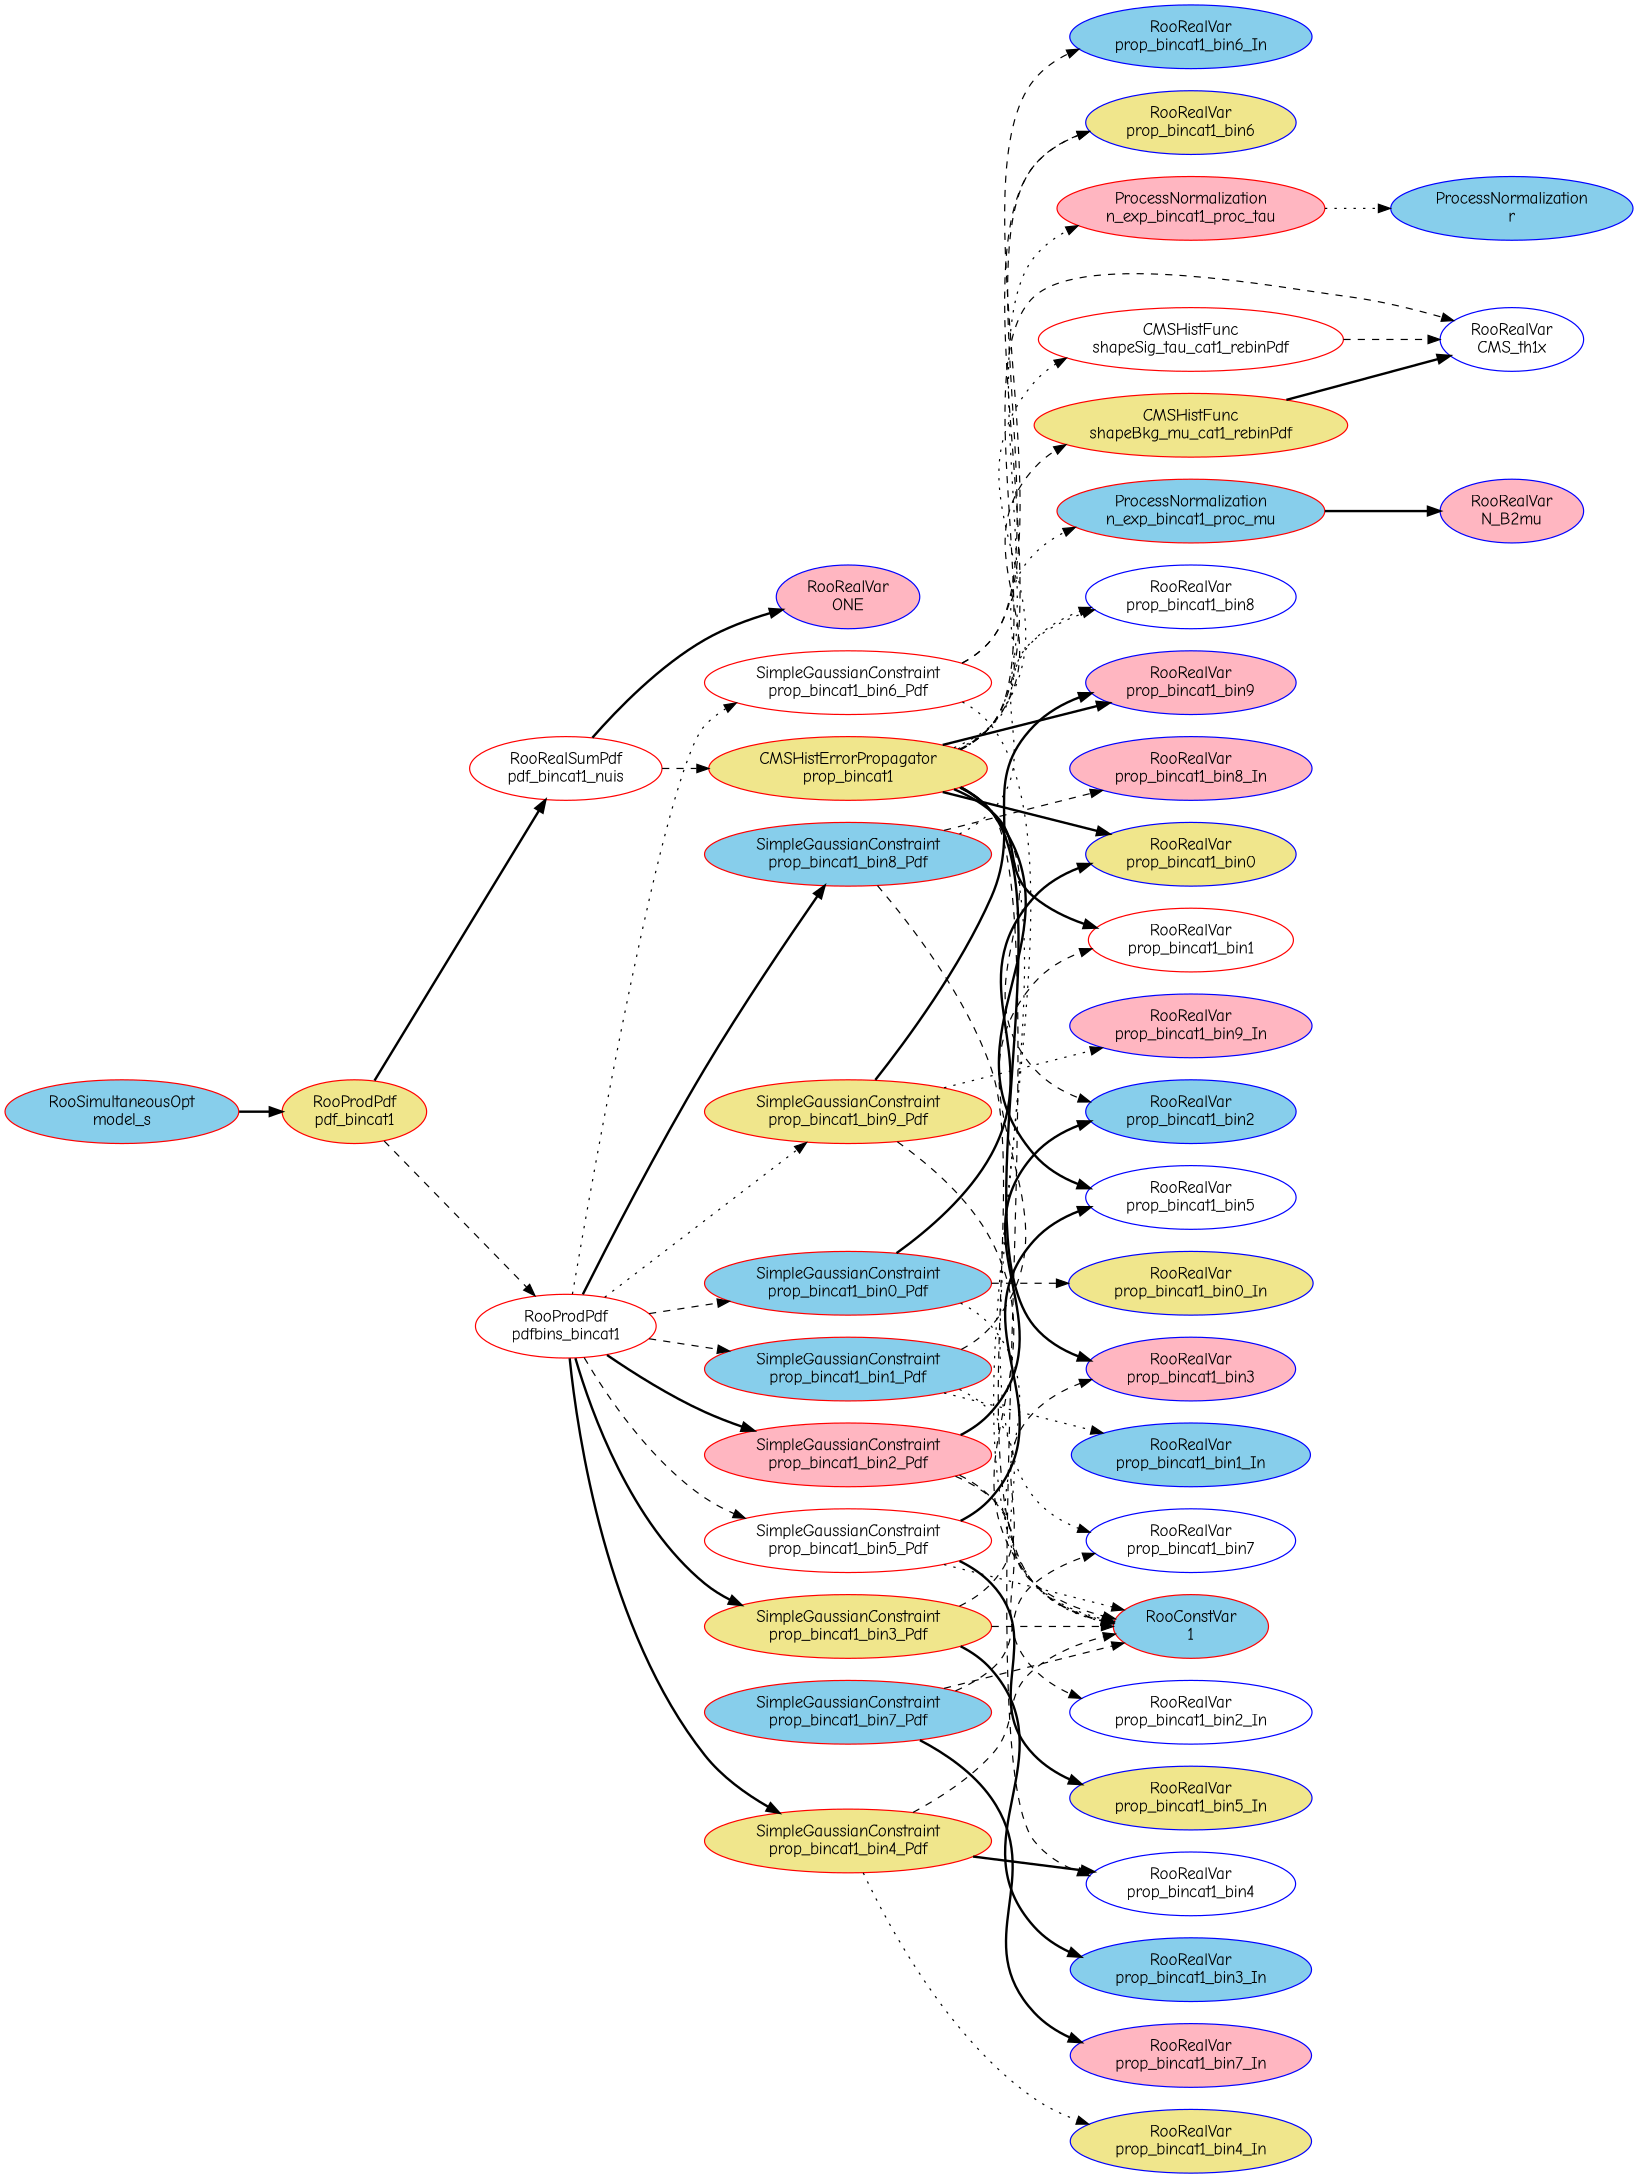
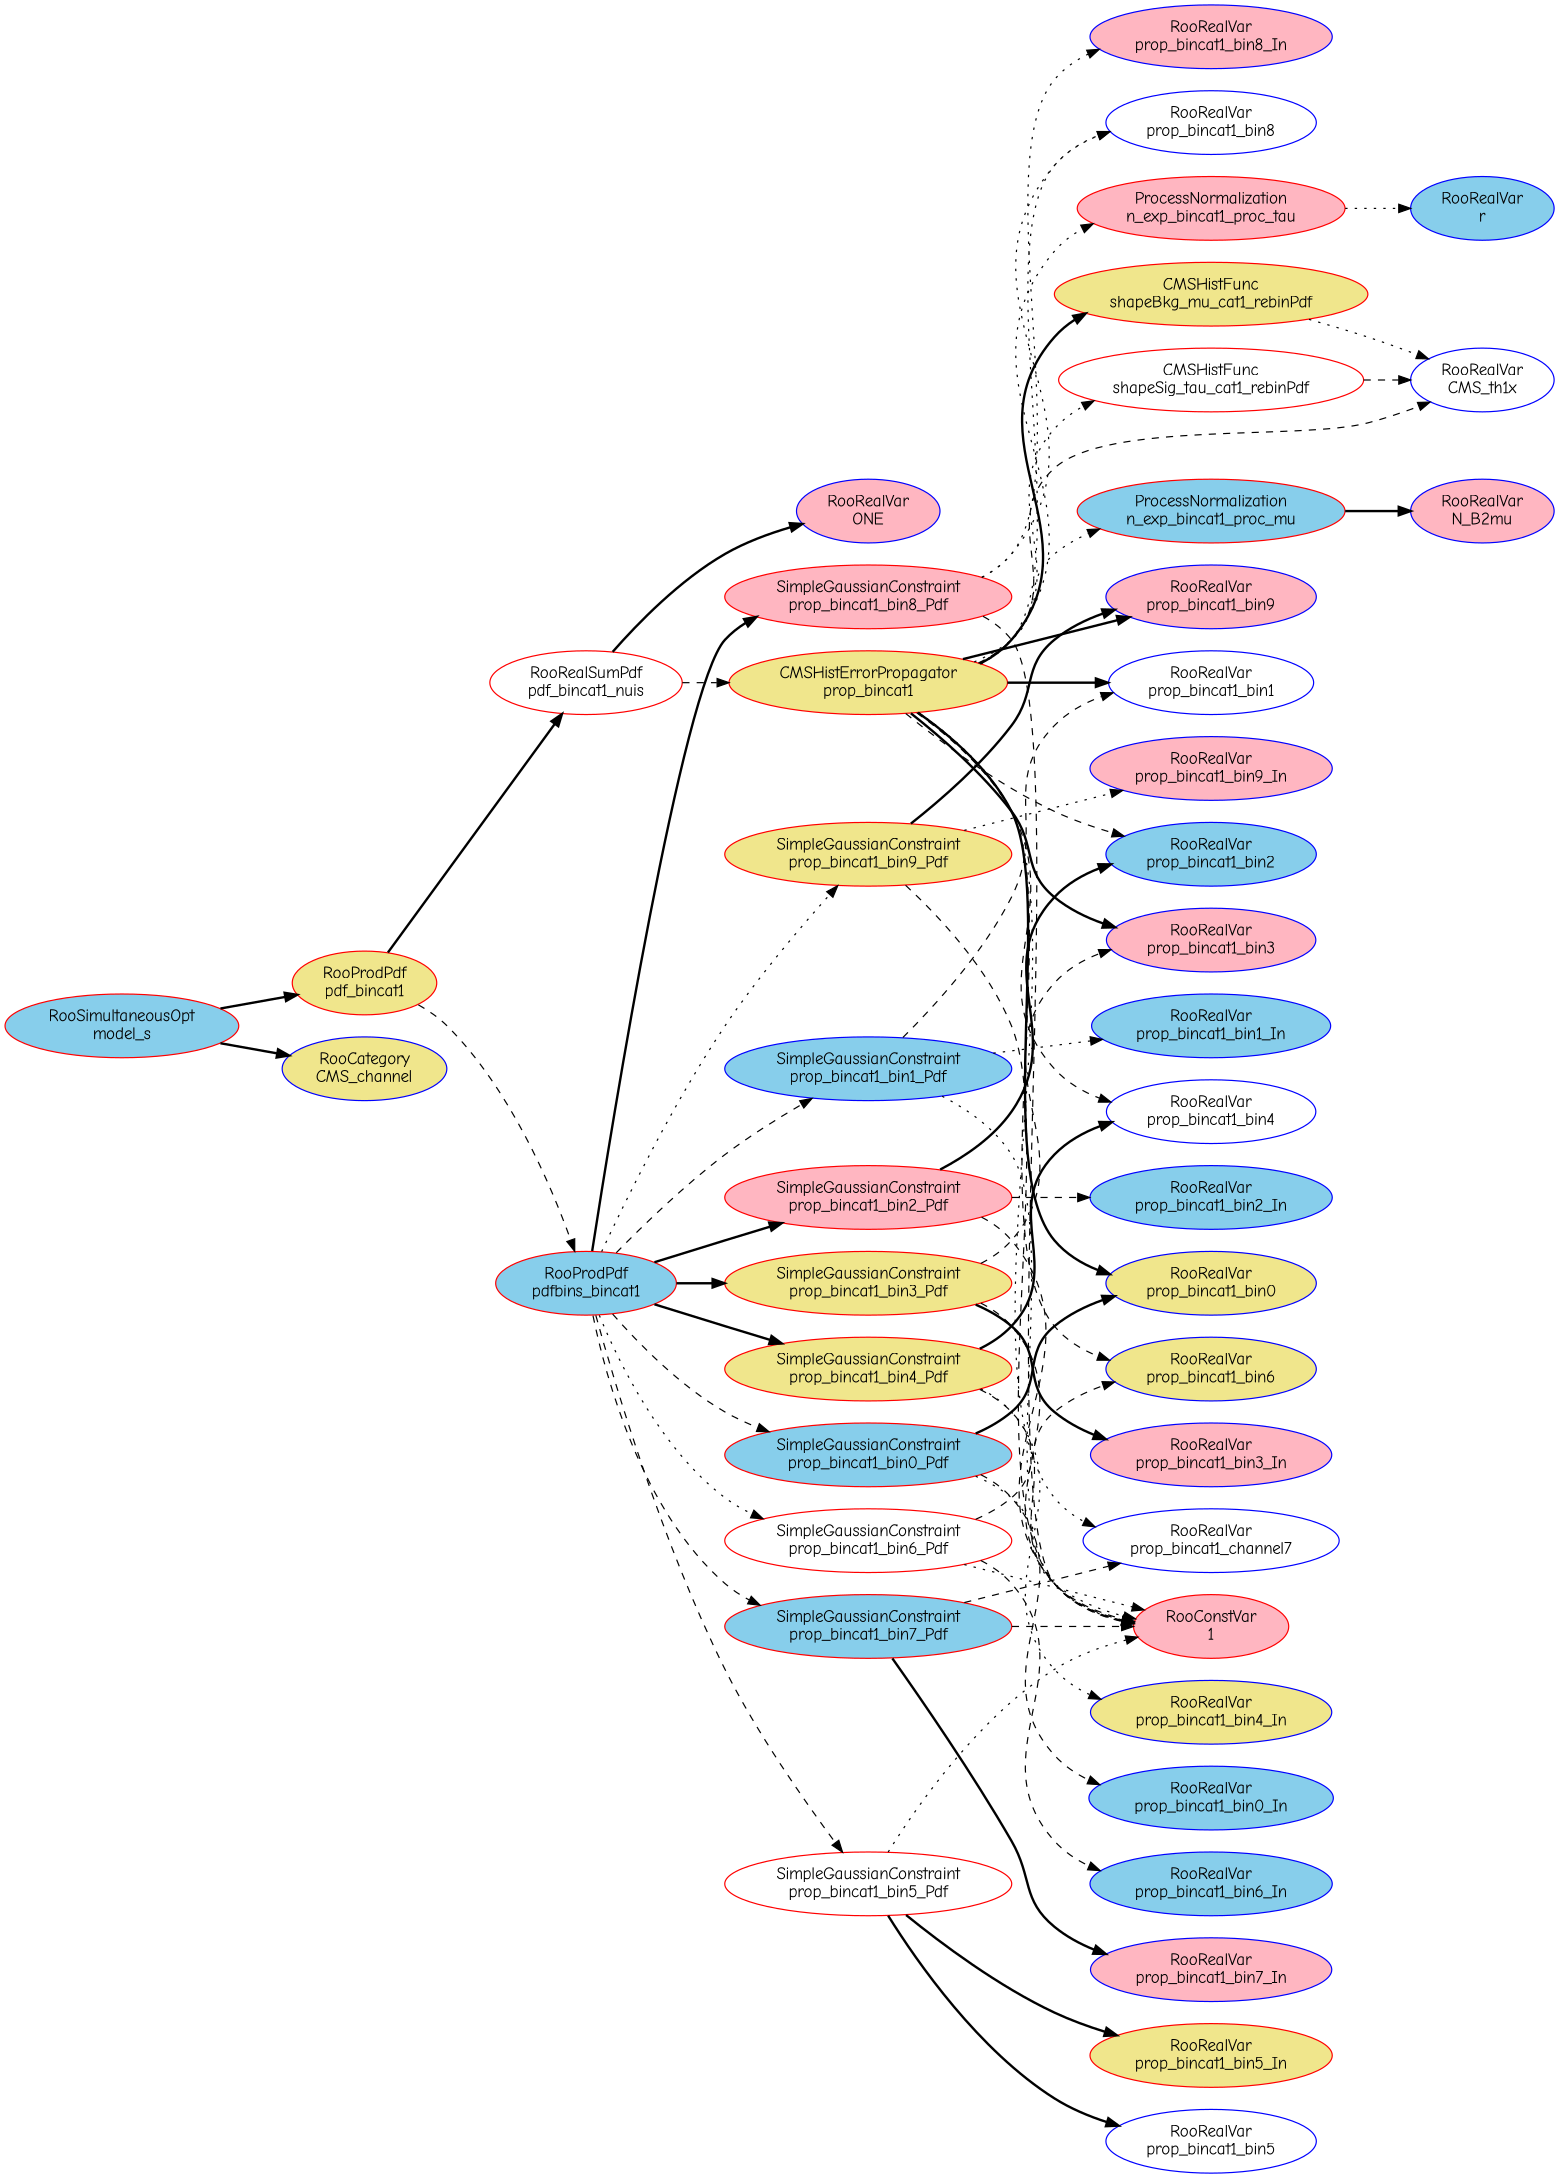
node "ProcessNormalization r": label "ProcessNormalization r" -> "RooRealVar r"
edge "CMSHistFunc shapeBkg_mu_cat1_rebinPdf" -> "RooRealVar CMS_th1x": style bold -> dotted
edge "CMSHistErrorPropagator prop_bincat1" -> "CMSHistFunc shapeBkg_mu_cat1_rebinPdf": style dashed -> bold
edge "SimpleGaussianConstraint prop_bincat1_bin8_Pdf" -> "RooRealVar prop_bincat1_bin8_In": style dashed -> dotted
node "SimpleGaussianConstraint prop_bincat1_bin8_Pdf": fillcolor skyblue -> lightpink
node "RooRealVar prop_bincat1_bin1": color red -> blue
edge "CMSHistErrorPropagator prop_bincat1" -> "RooRealVar prop_bincat1_bin5": removed
node "RooCategory CMS_channel": added
node "RooRealVar prop_bincat1_bin0_In": fillcolor khaki -> skyblue
node "RooProdPdf pdfbins_bincat1": fillcolor white -> skyblue
node "SimpleGaussianConstraint prop_bincat1_bin1_Pdf": color red -> blue
edge "RooProdPdf pdfbins_bincat1" -> "SimpleGaussianConstraint prop_bincat1_bin7_Pdf": added
node "RooRealVar prop_bincat1_bin7": label "RooRealVar prop_bincat1_bin7" -> "RooRealVar prop_bincat1_channel7"
node "RooConstVar 1": fillcolor skyblue -> lightpink
node "RooRealVar prop_bincat1_bin2_In": fillcolor white -> skyblue
node "RooRealVar prop_bincat1_bin5_In": color blue -> red
node "RooRealVar prop_bincat1_bin3_In": fillcolor skyblue -> lightpink
